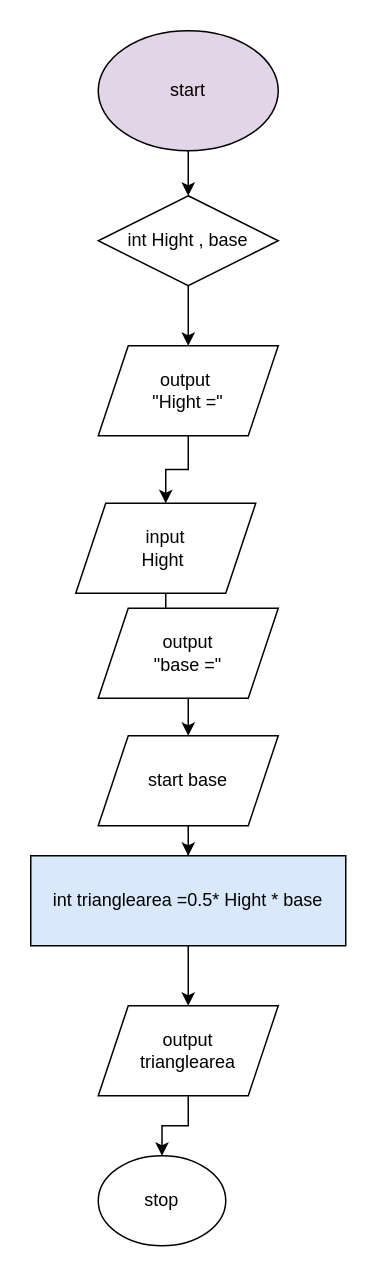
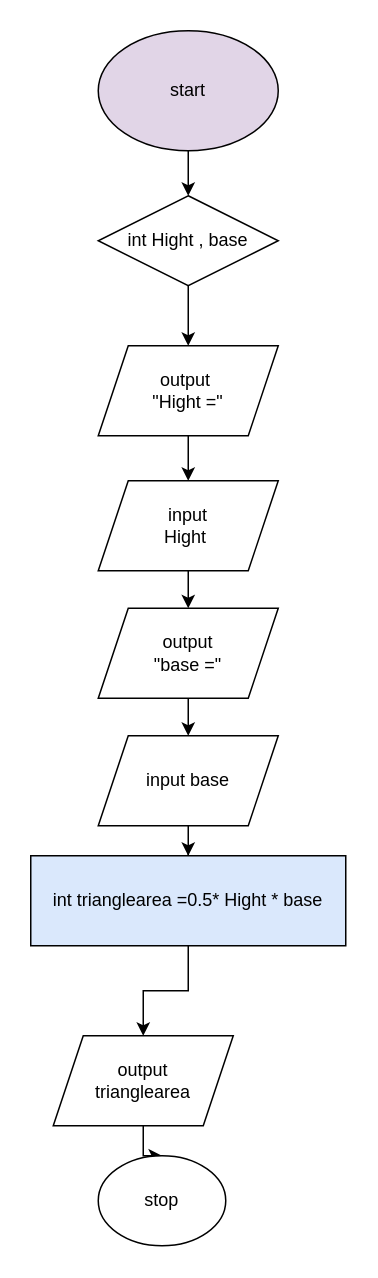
node "input Hight": moved (166, 548) -> (188, 526)
node "start base": label "start base" -> "input base"
node "output trianglearea": moved (188, 1051) -> (143, 1081)
